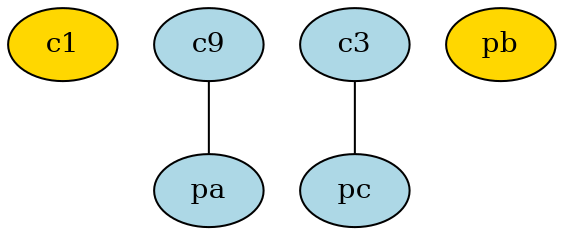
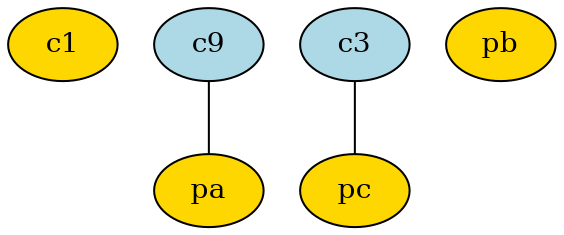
node "pa": fillcolor lightblue -> gold
node "pc": fillcolor lightblue -> gold
